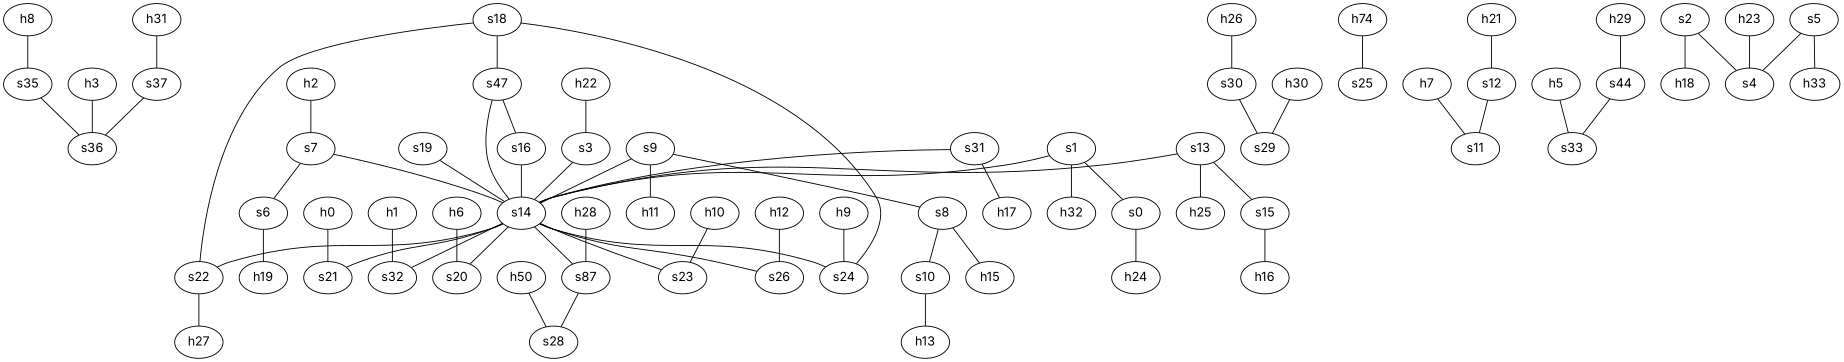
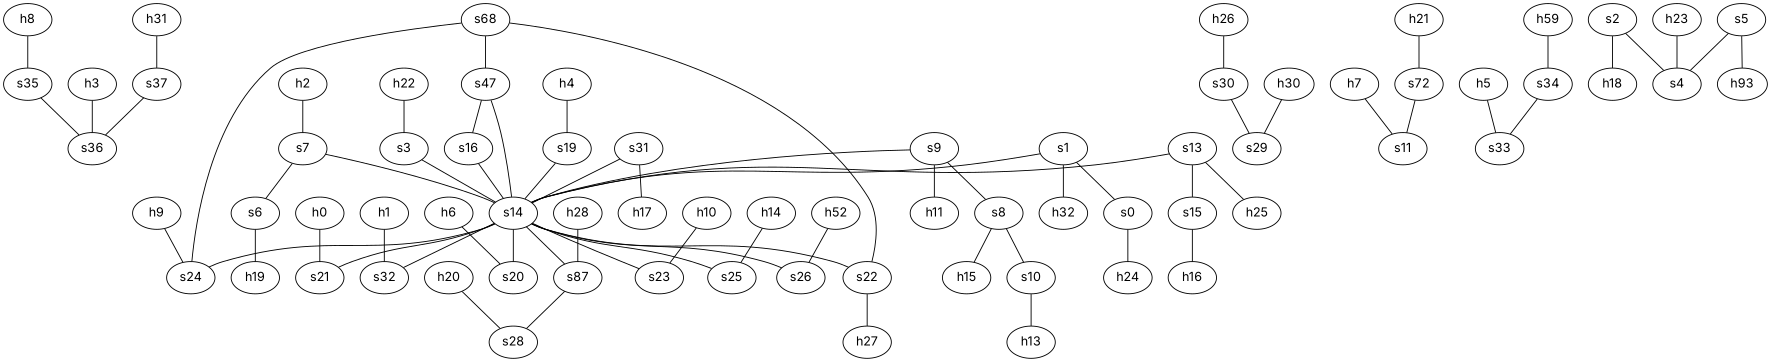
node "s18": label "s18" -> "s68"
node "h74": label "h74" -> "h14"
node "h29": label "h29" -> "h59"
node "h4": added
node "s12": label "s12" -> "s72"
node "s44": label "s44" -> "s34"
node "h33": label "h33" -> "h93"
node "h12": label "h12" -> "h52"
edge "s14" -- "s25": added
node "h50": label "h50" -> "h20"
